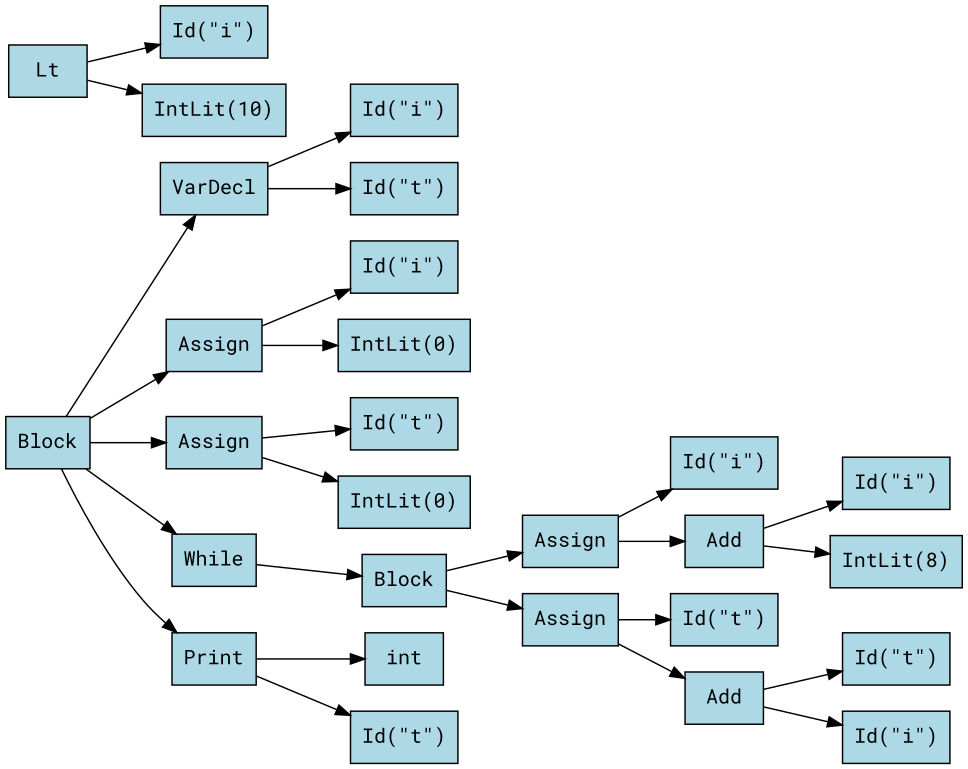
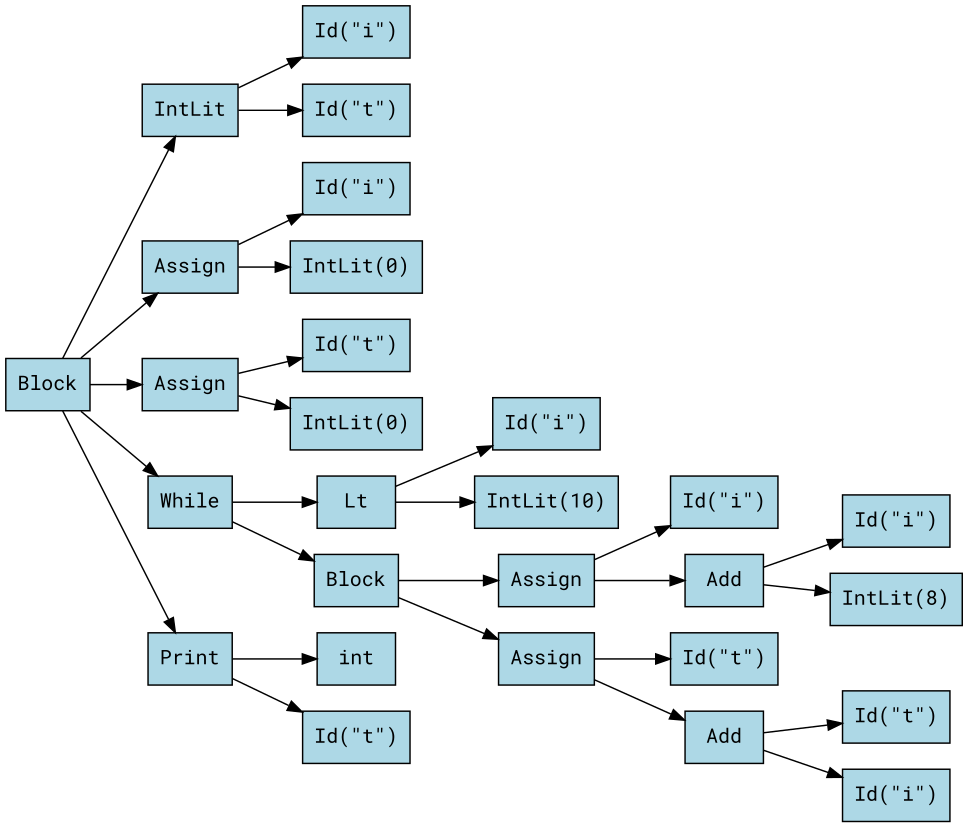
node "VarDecl": label "VarDecl" -> "IntLit"
edge "While" -> "Lt": added
